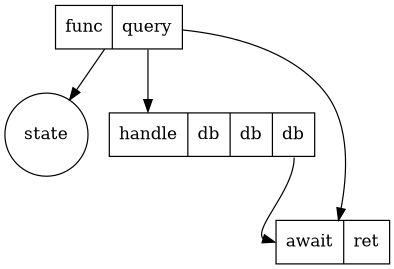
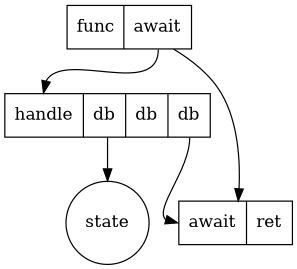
node "func": text "query" -> "await"
edge "func" -> "state": now "handle" -> "state"
